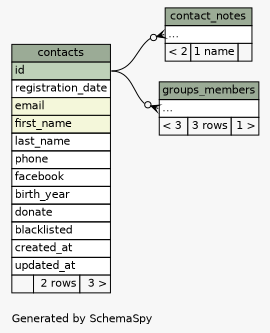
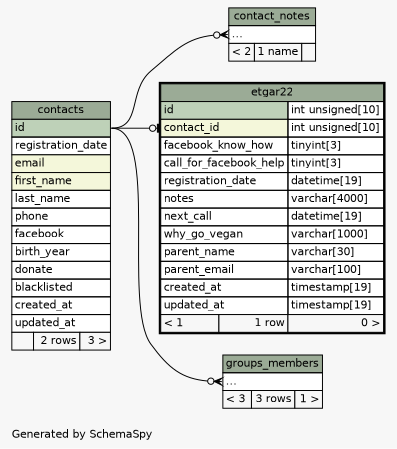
node "etgar22": added
